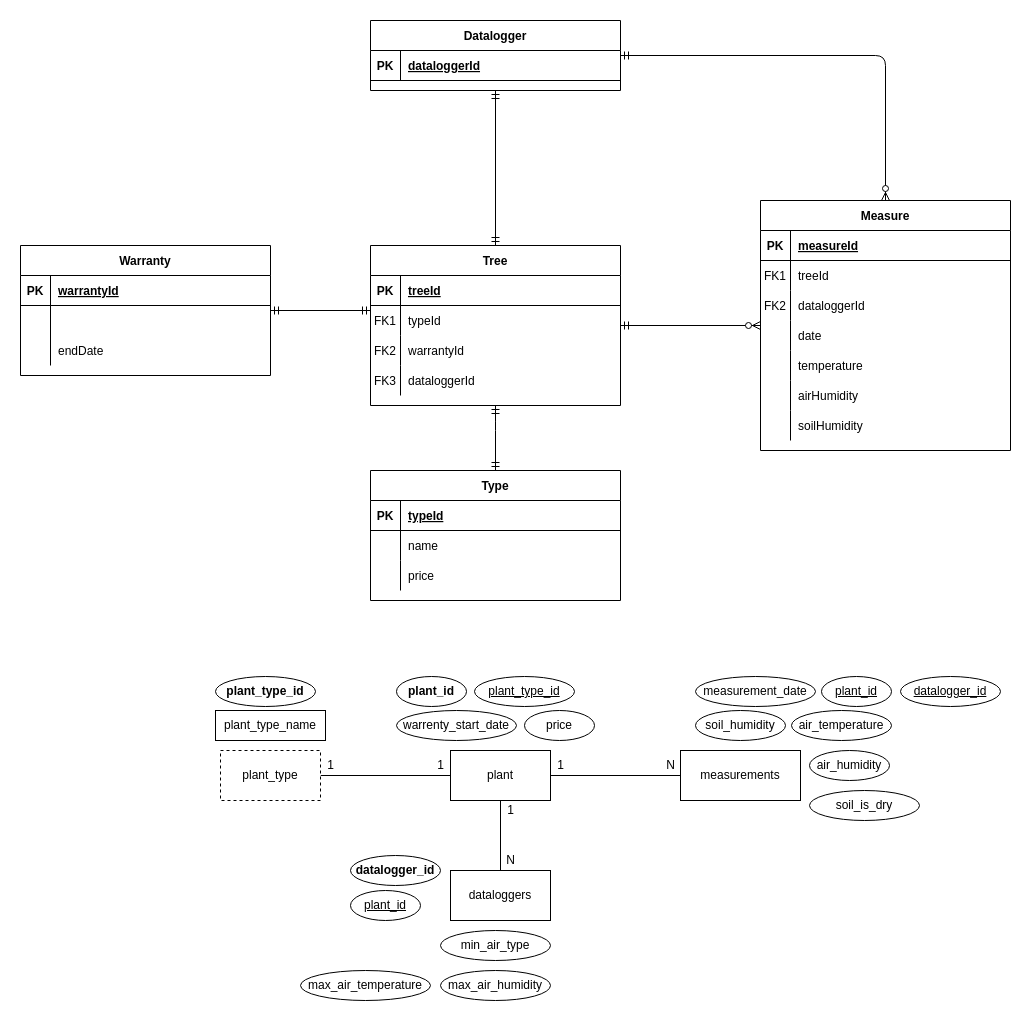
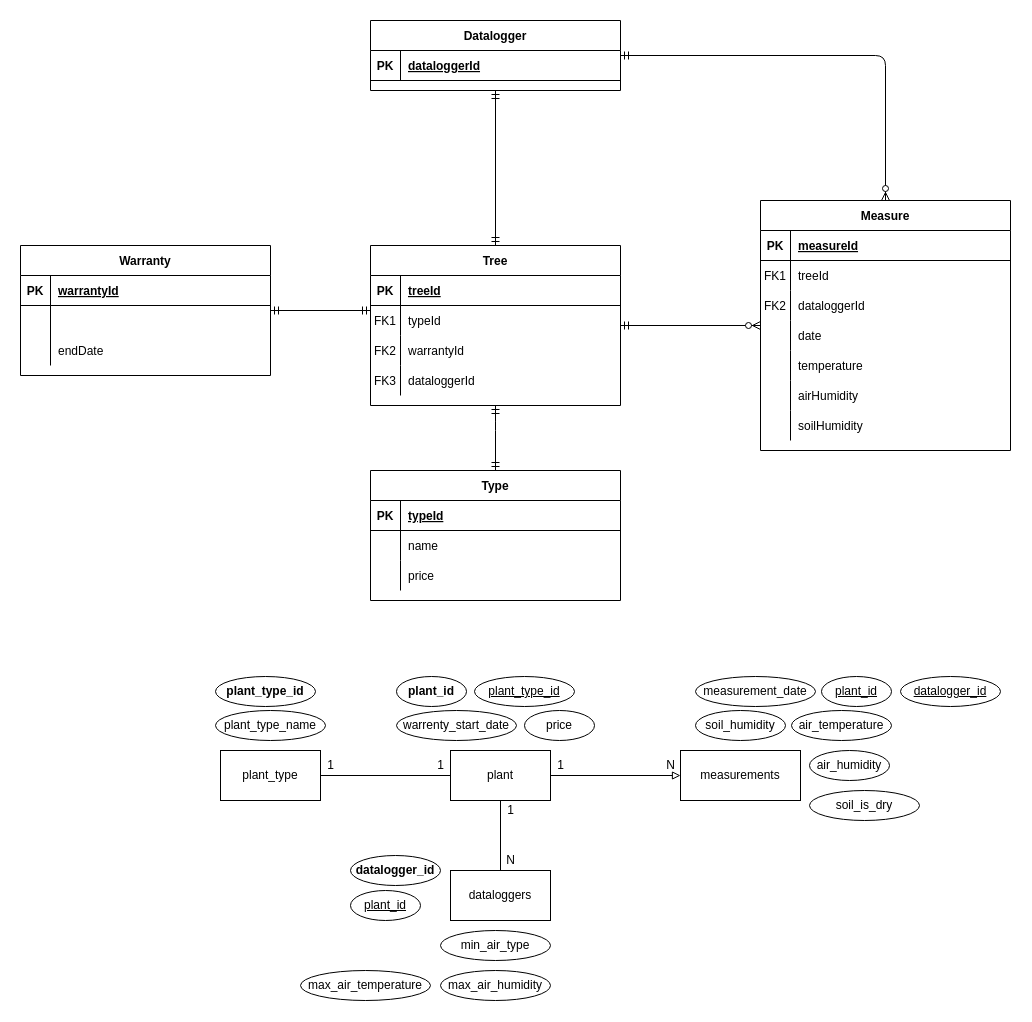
node "plant_type_name": shape rectangle -> ellipse
node "plant_type": style dashed -> solid
edge "plant" -- "measurements": arrowhead none -> block
